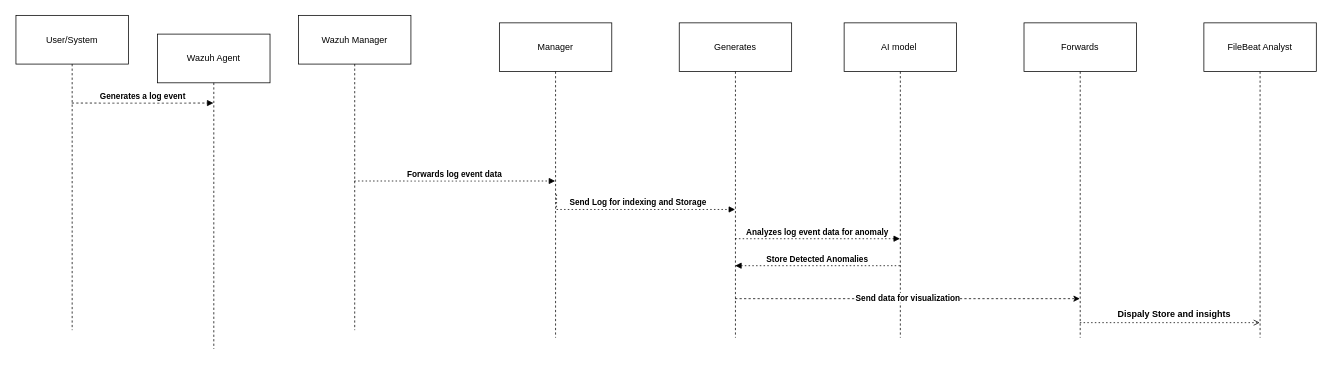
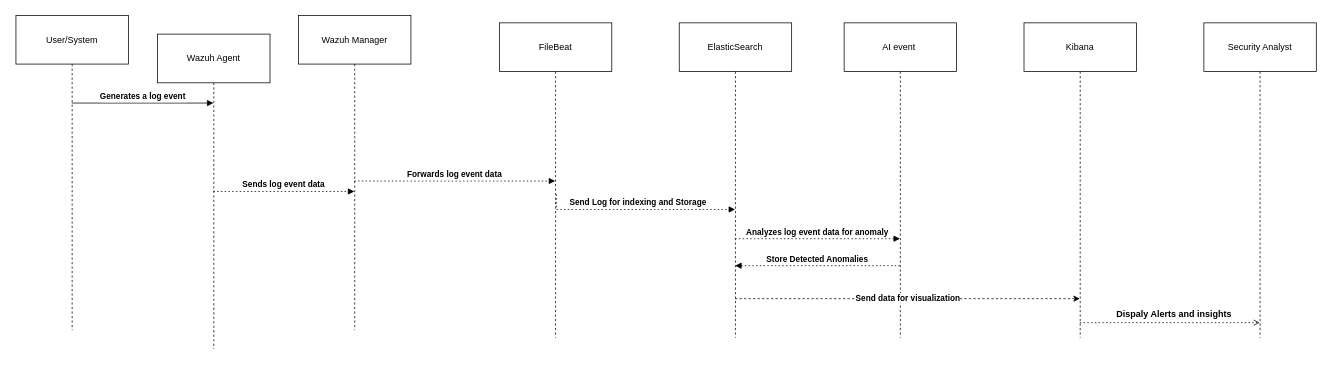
node "Manager": label "Manager" -> "FileBeat"
node "Generates": label "Generates" -> "ElasticSearch"
node "AI model": label "AI model" -> "AI event"
node "Forwards": label "Forwards" -> "Kibana"
node "FileBeat Analyst": label "FileBeat Analyst" -> "Security Analyst"
edge "User/System" -> "Wazuh Agent": style dashed -> solid
edge "Wazuh Agent" -> "Wazuh Manager": added, label "Sends log event data"
node "Dispaly Store and insights": label "Dispaly Store and insights" -> "Dispaly Alerts and insights"
